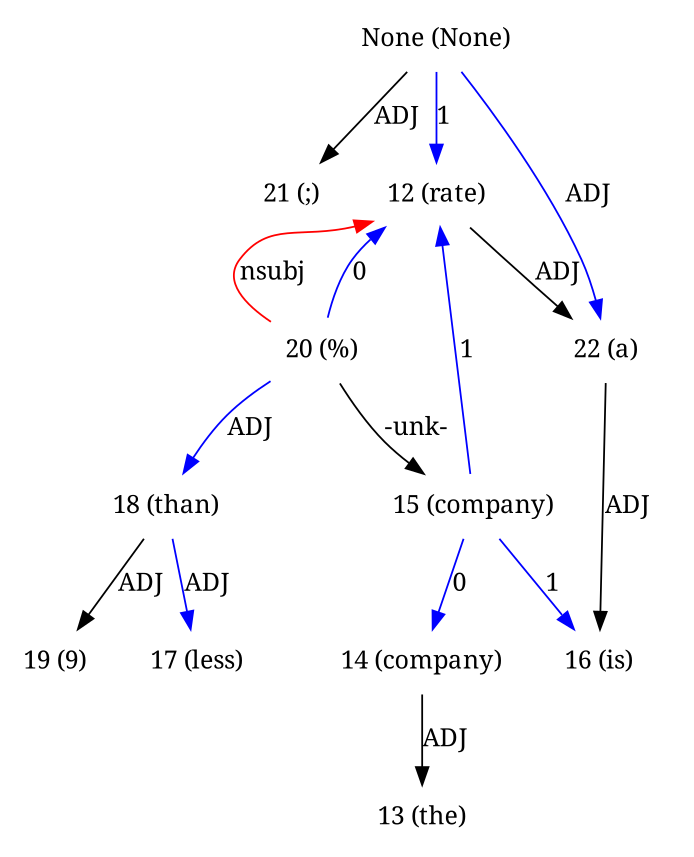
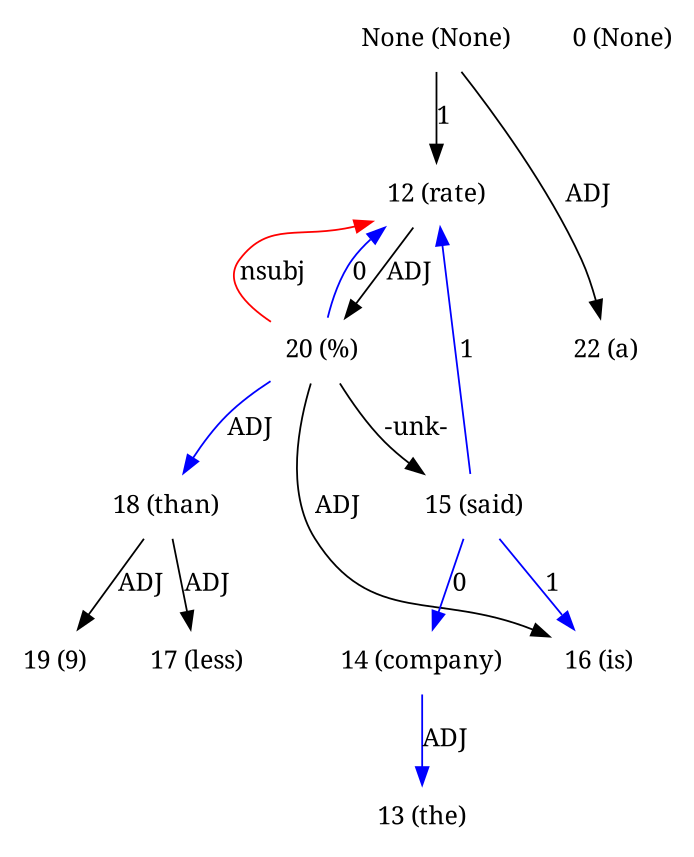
node "0 (None)": added
edge "None (None)" -> "12 (rate)": color blue -> black
edge "None (None)" -> "22 (a)": color blue -> black
node "21 (;)": removed
edge "12 (rate)" -> "22 (a)": now "12 (rate)" -> "20 (%)"
edge "22 (a)" -> "16 (is)": now "20 (%)" -> "16 (is)"
node "15 (company)": label "15 (company)" -> "15 (said)"
edge "18 (than)" -> "17 (less)": color blue -> black
edge "14 (company)" -> "13 (the)": color black -> blue
